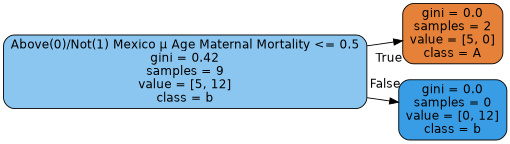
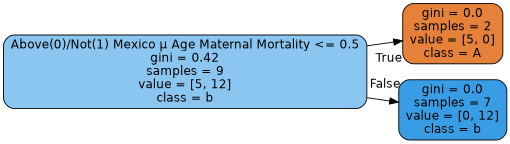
node "gini = 0.0 samples = 0 value = [0, 12] class = b": label "gini = 0.0 samples = 0 value = [0, 12] class = b" -> "gini = 0.0 samples = 7 value = [0, 12] class = b"
